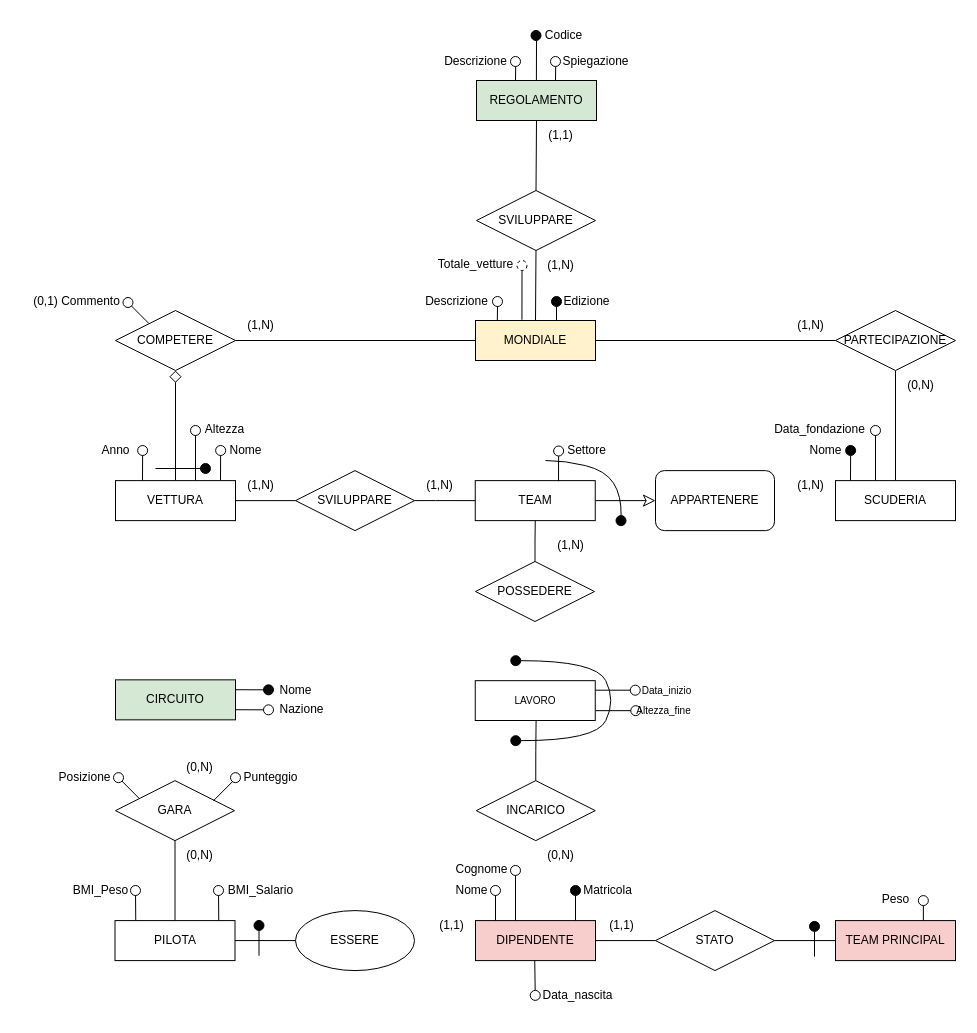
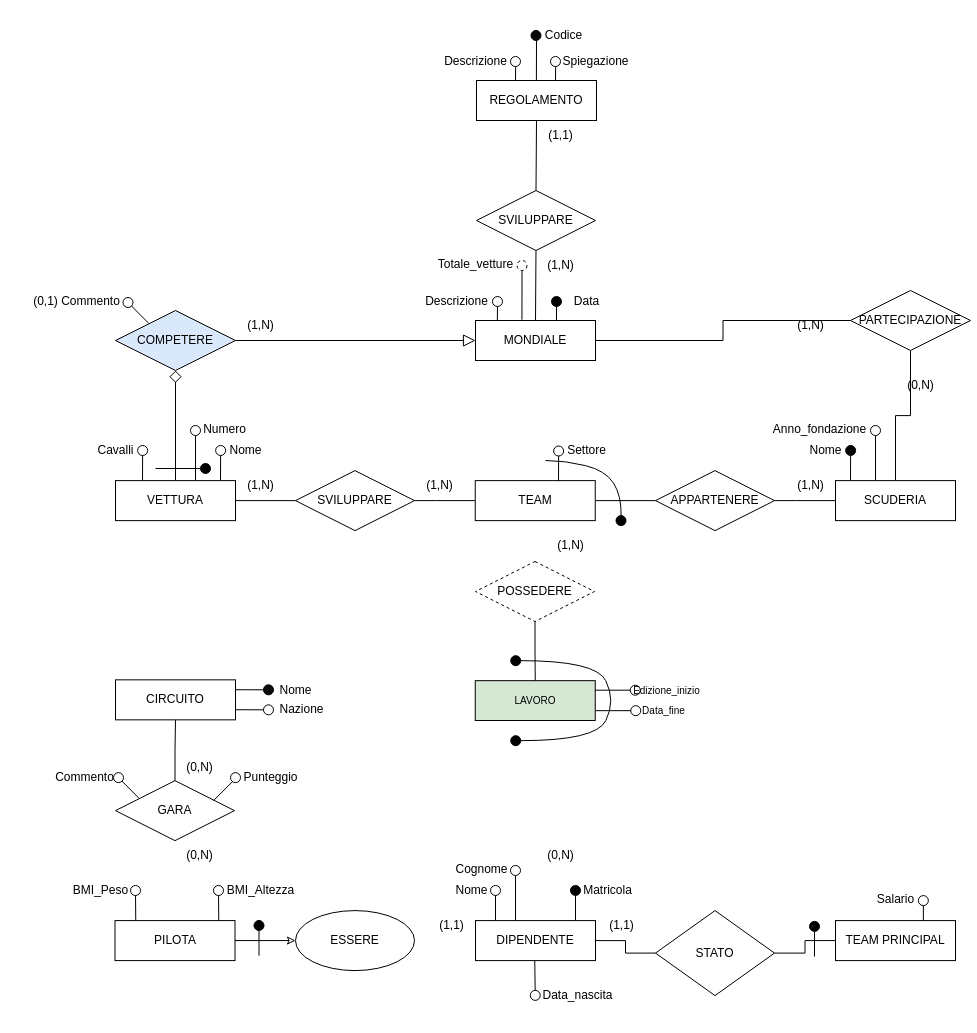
node "REGOLAMENTO": fillcolor #d5e8d4 -> #ffffff
node "Edizione": label "Edizione" -> "Data"
node "COMPETERE": fillcolor #ffffff -> #dae8fc
edge "COMPETERE" -- "MONDIALE": arrowhead none -> block
node "MONDIALE": fillcolor #fff2cc -> #ffffff
node "PARTECIPAZIONE": moved (896, 341) -> (911, 321)
node "Altezza": label "Altezza" -> "Numero"
node "Data_fondazione": label "Data_fondazione" -> "Anno_fondazione"
node "Anno": label "Anno" -> "Cavalli"
edge "TEAM" -> "APPARTENERE": arrowhead classic -> none
node "APPARTENERE": shape rounded rectangle -> diamond
edge "APPARTENERE" -- "SCUDERIA": added
edge "TEAM" -- "POSSEDERE": removed
node "POSSEDERE": style solid -> dashed
edge "POSSEDERE" -- "LAVORO": added
node "Data_inizio": label "Data_inizio" -> "Edizione_inizio"
node "CIRCUITO": fillcolor #d5e8d4 -> #ffffff
node "LAVORO": fillcolor #ffffff -> #d5e8d4
node "Altezza_fine": label "Altezza_fine" -> "Data_fine"
edge "CIRCUITO" -- "GARA": added
edge "LAVORO" -- "INCARICO": removed
node "Posizione": label "Posizione" -> "Commento"
node "INCARICO": removed
edge "GARA" -- "PILOTA": removed
node "BMI_Salario": label "BMI_Salario" -> "BMI_Altezza"
node "Peso": label "Peso" -> "Salario"
edge "PILOTA" -- "ESSERE": arrowhead none -> classic
node "DIPENDENTE": fillcolor #f8cecc -> #ffffff
node "STATO": size 119x60 -> 119x85
node "TEAM PRINCIPAL": fillcolor #f8cecc -> #ffffff
